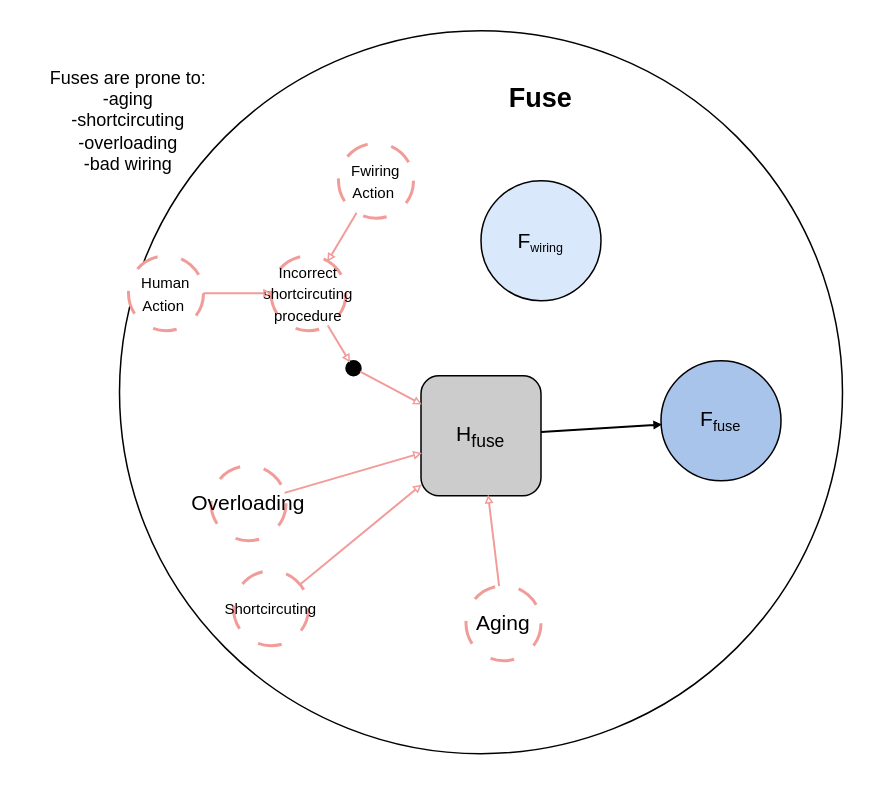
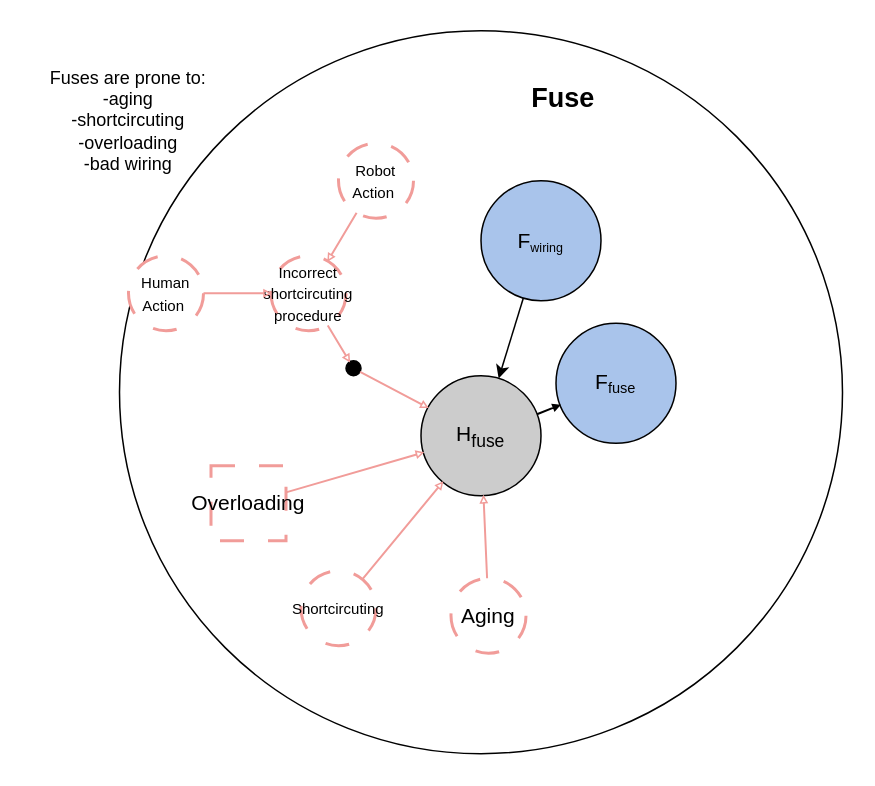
node "Fuse": moved (541, 98) -> (563, 98)
node "Fwiring Action": label "Fwiring Action" -> "Robot Action"
node "Fwiring": fillcolor #dae8fc -> #a9c4eb
edge "Fwiring" -> "Hfuse": added
node "Ffuse": moved (721, 421) -> (616, 383)
node "Hfuse": shape rounded rectangle -> ellipse
node "Overloading": shape ellipse -> rectangle
node "Shortcircuting": moved (271, 608) -> (338, 608)
node "Aging": moved (503, 623) -> (488, 616)
